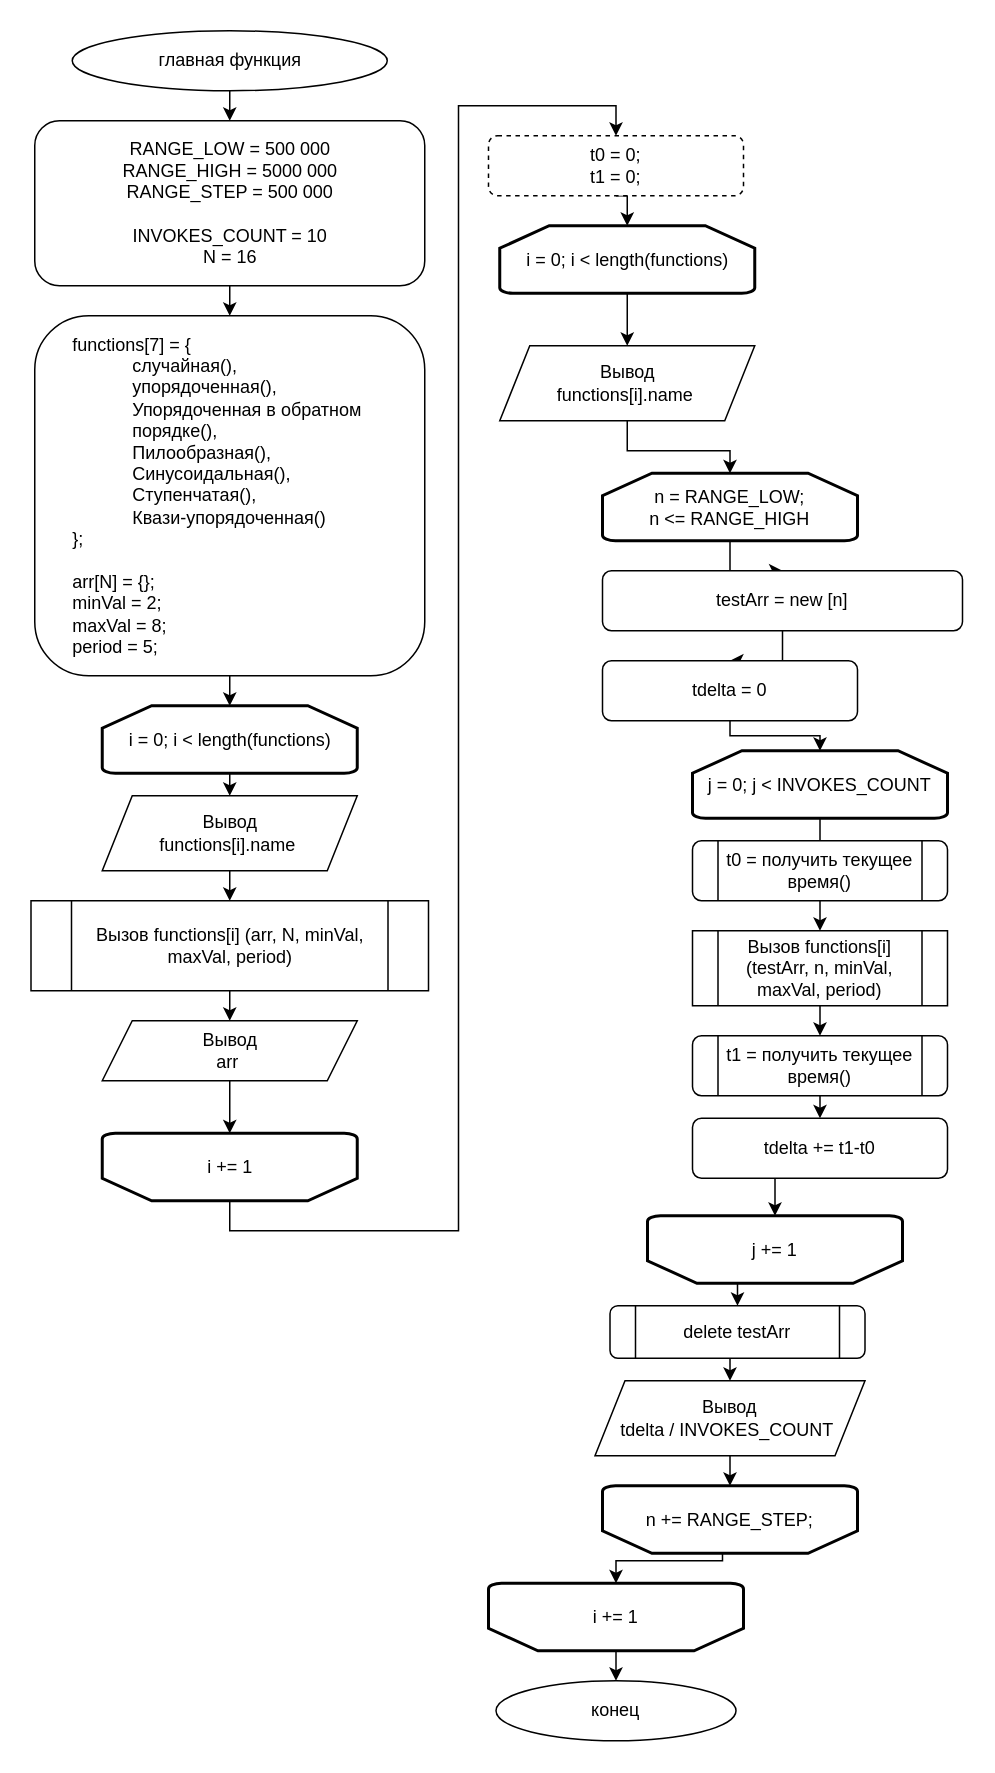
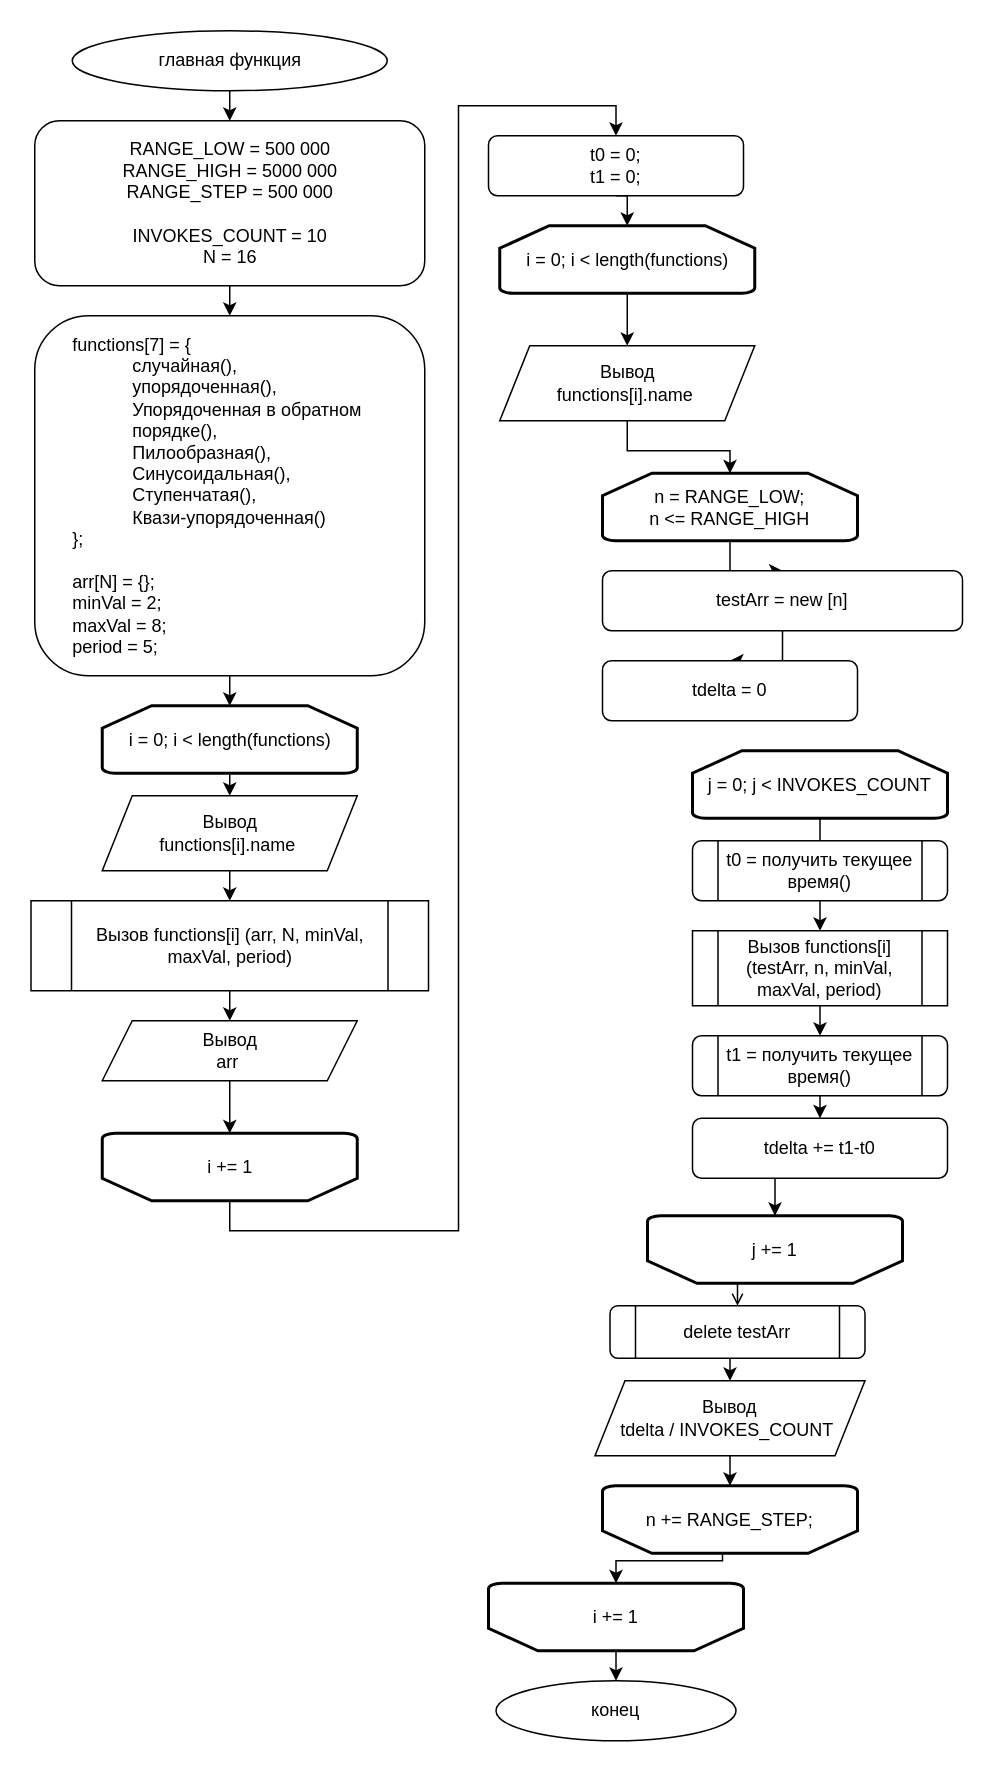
node "t0 = 0; t1 = 0;": style dashed -> solid
edge "tdelta = 0" -> "j = 0; j < INVOKES_COUNT": removed
edge "j += 1" -> "delete testArr": arrowhead classic -> open
